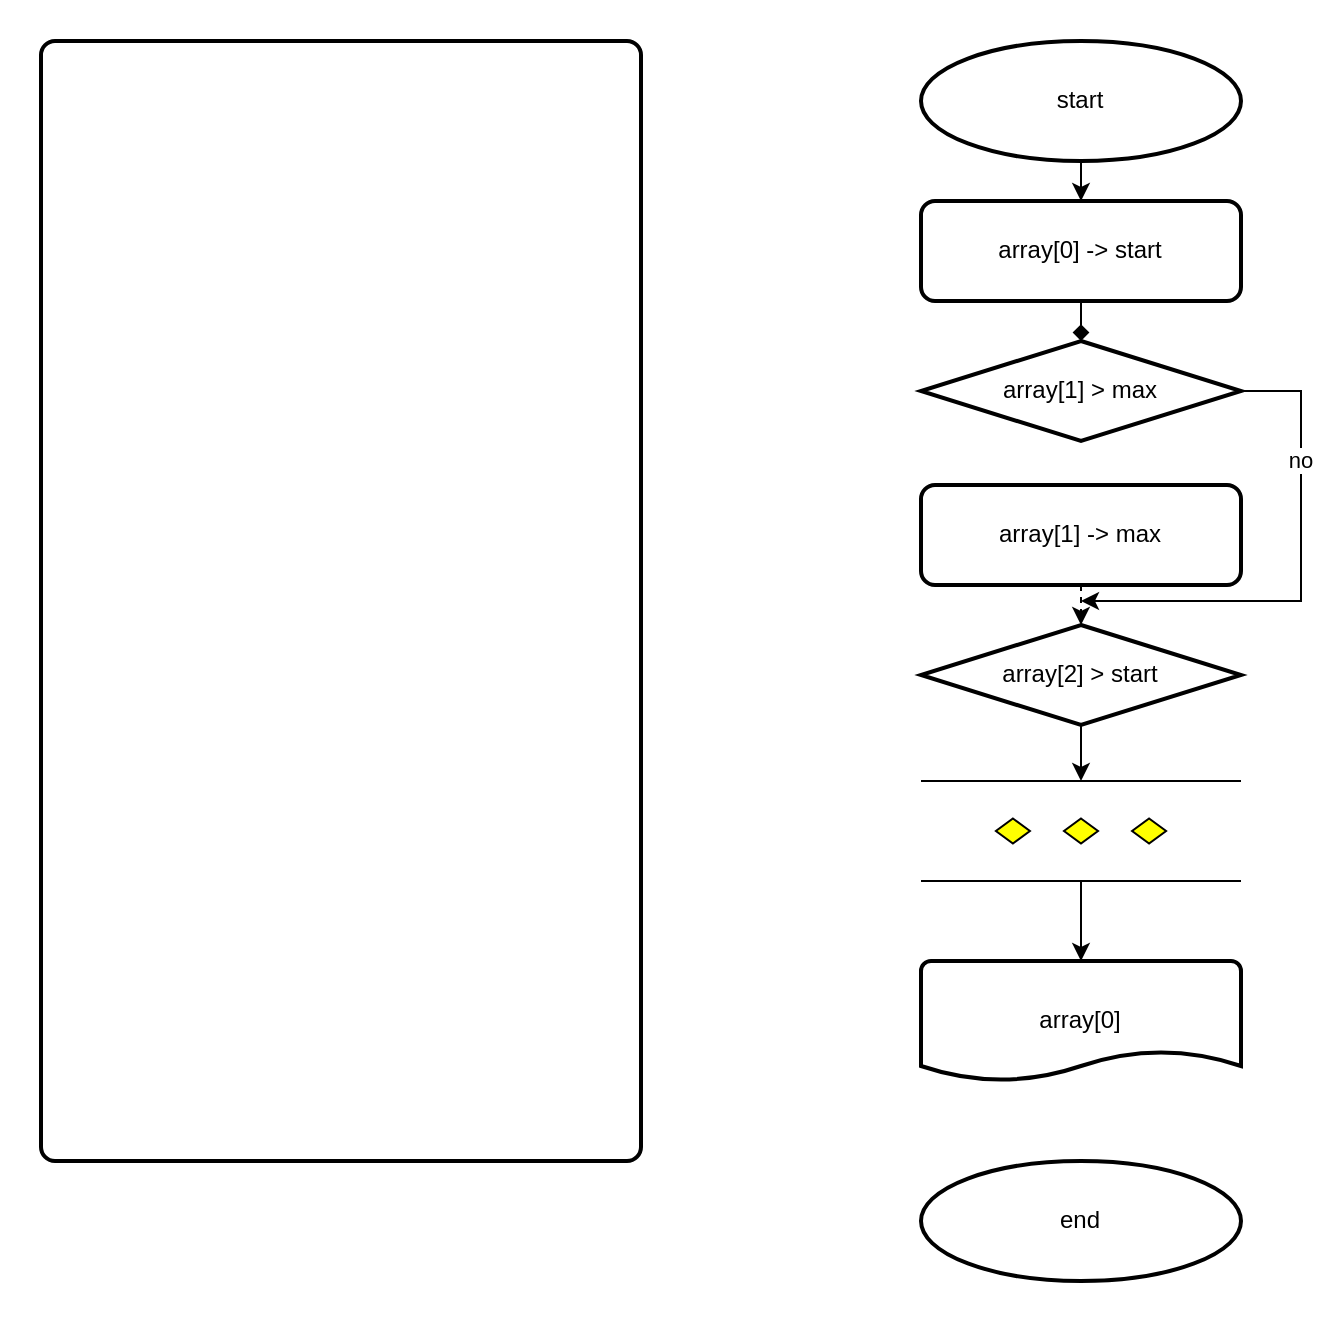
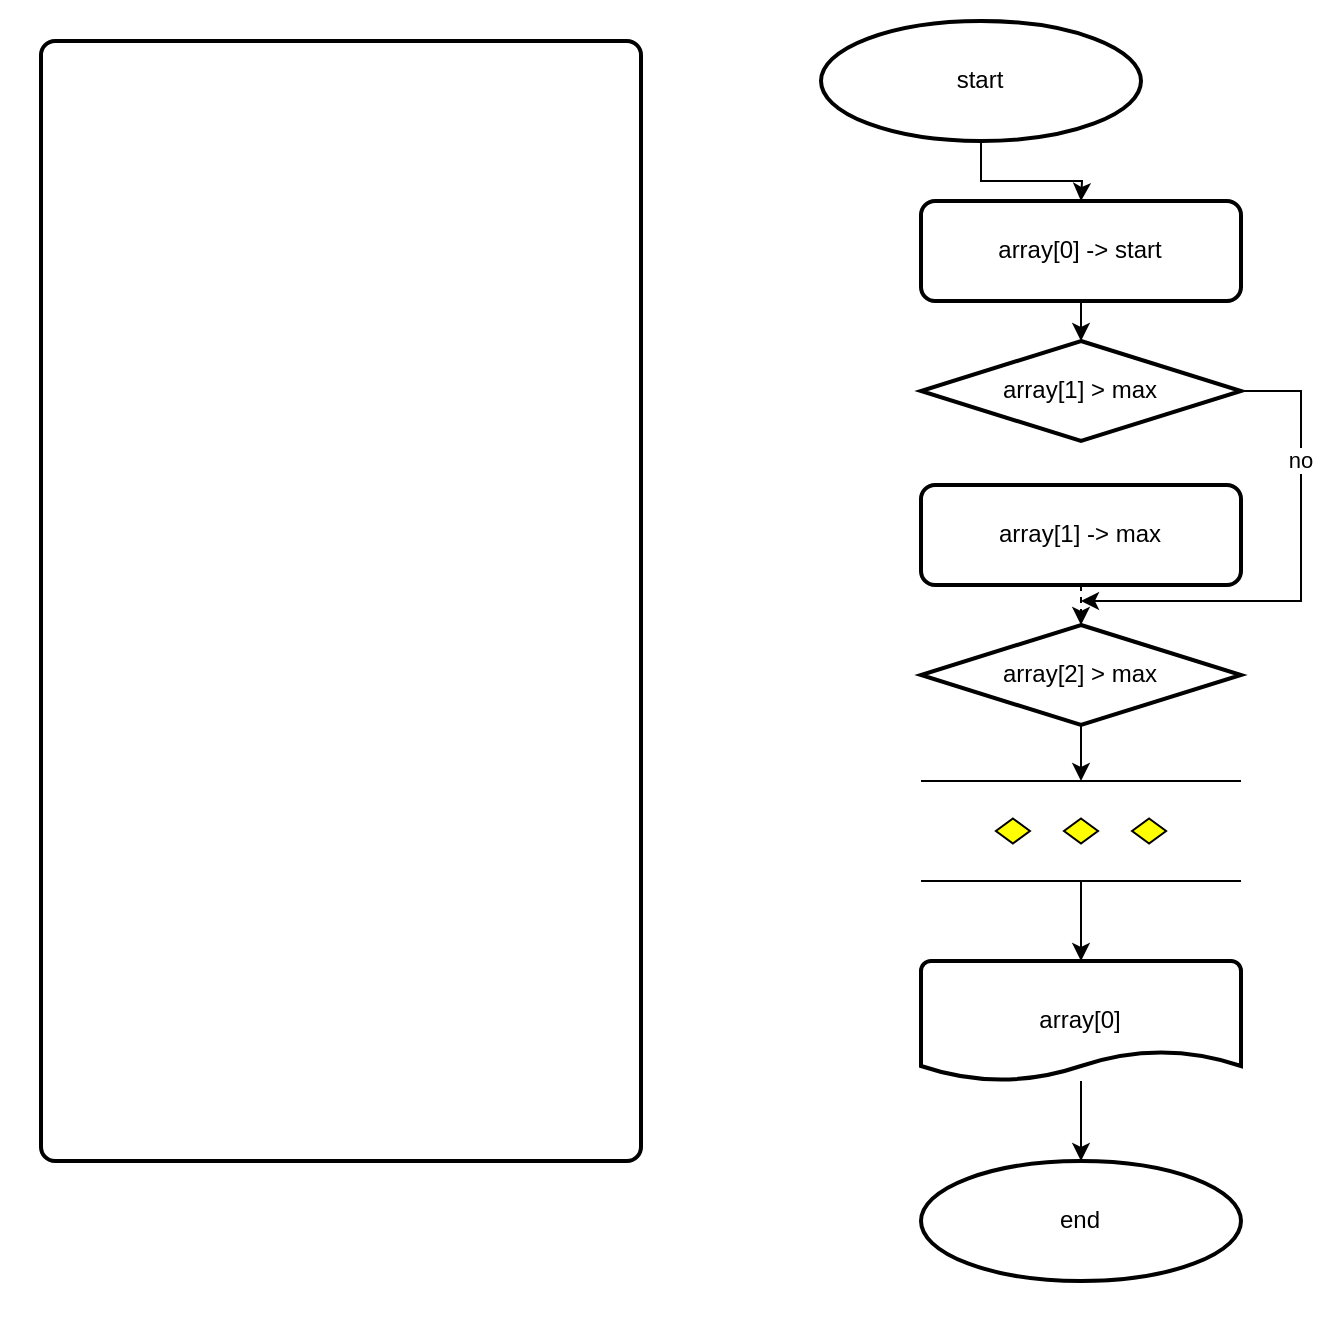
node "start": moved (1081, 101) -> (981, 81)
edge "array[0] -> start" -> "array[1] > max": arrowhead diamond -> classic
node "array[2] > start": label "array[2] > start" -> "array[2] > max"
edge "array[0]" -> "end": added
